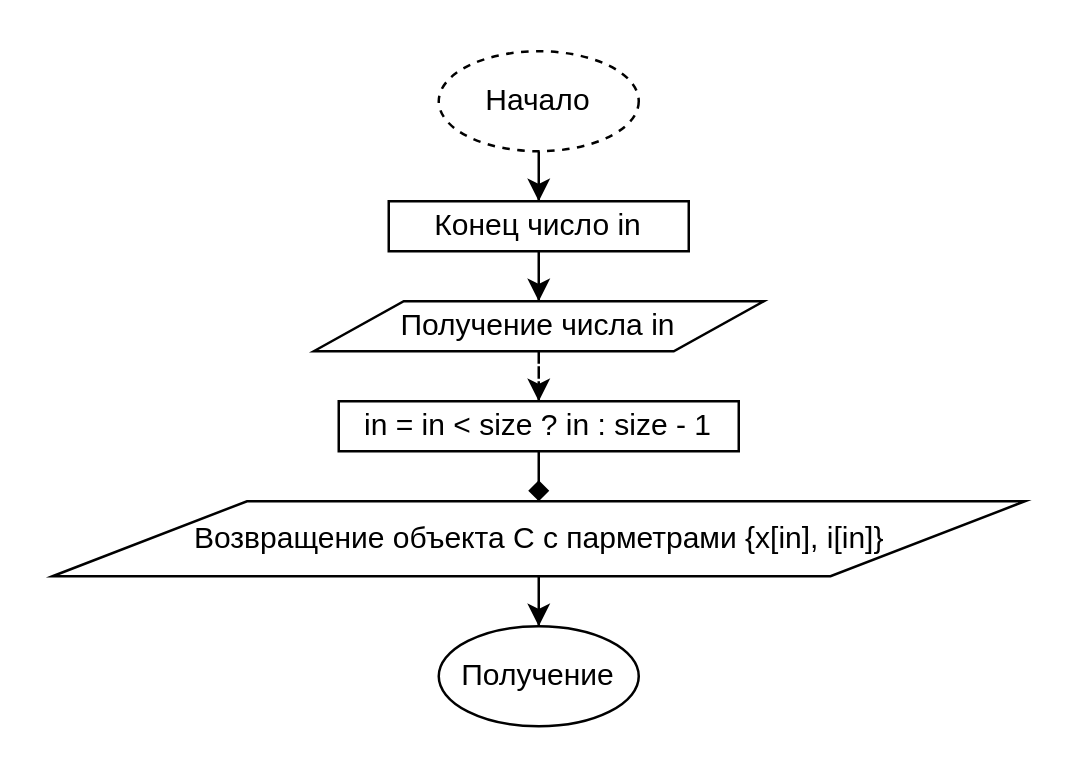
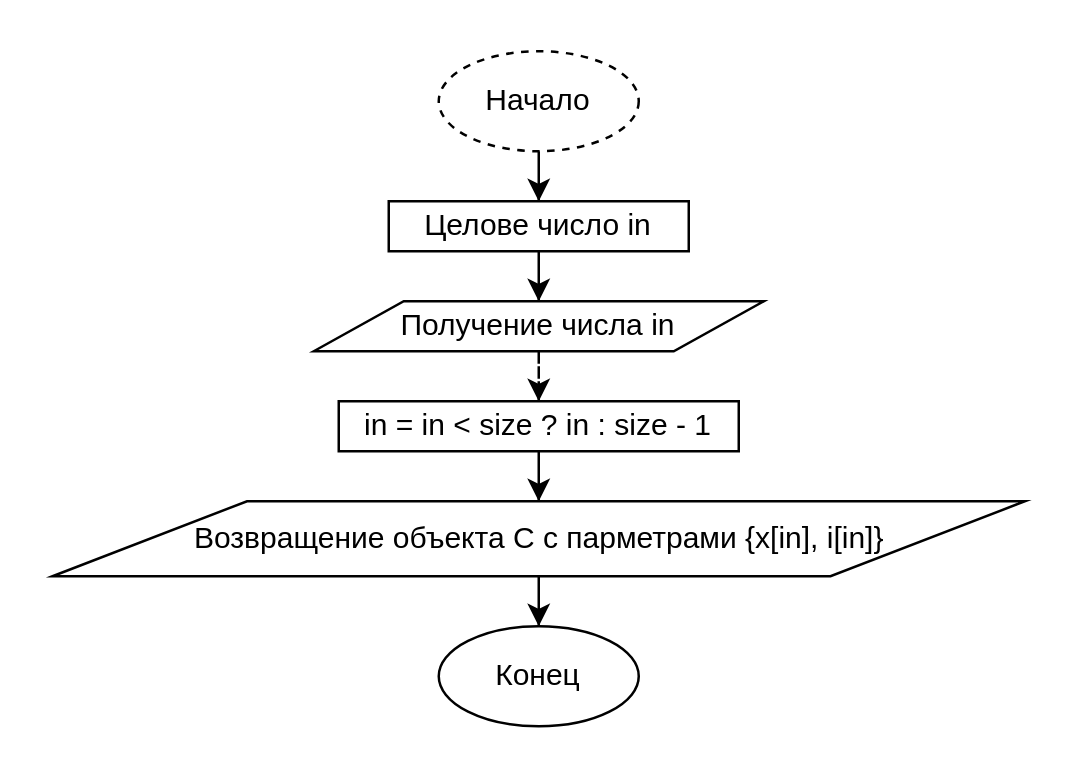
node "Конец число in": label "Конец число in" -> "Целове число in"
edge "in = in < size ? in : size - 1" -> "Возвращение объекта C с парметрами {x[in], i[in]}": arrowhead diamond -> classic
node "Получение": label "Получение" -> "Конец"
